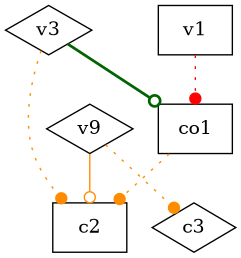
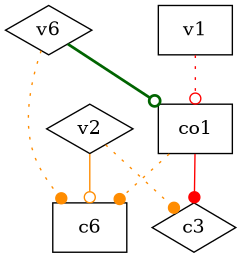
node "v3": label "v3" -> "v6"
edge "v1" -> "co1": arrowhead dot -> odot
node "v9": label "v9" -> "v2"
edge "co1" -> "c3": added
node "c2": label "c2" -> "c6"
